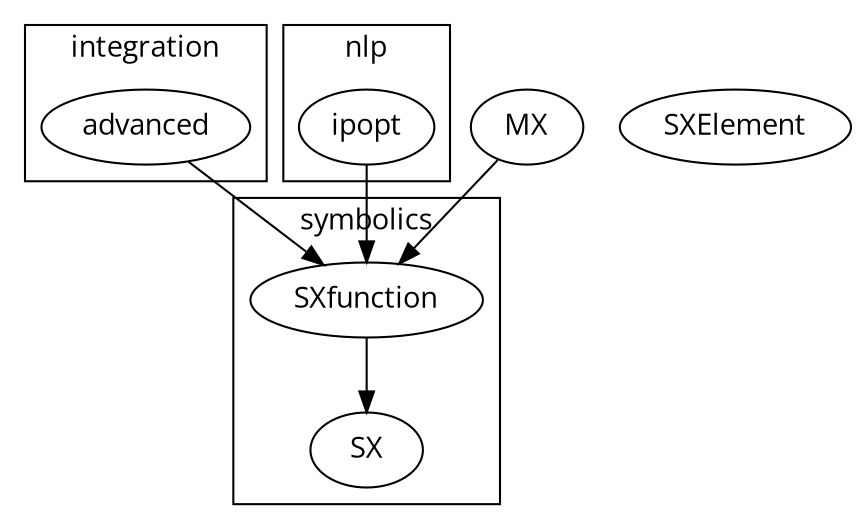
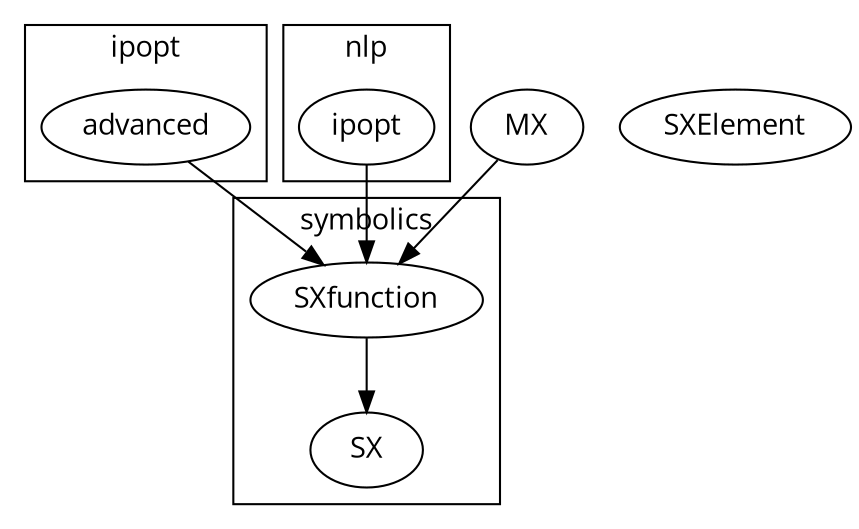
cluster "integration": label "integration" -> "ipopt"
